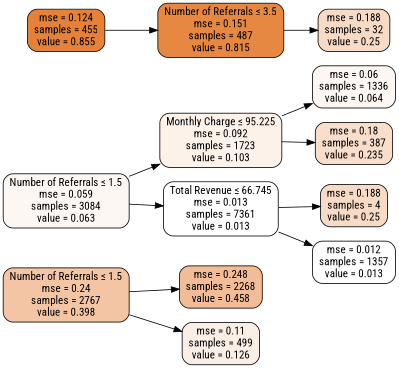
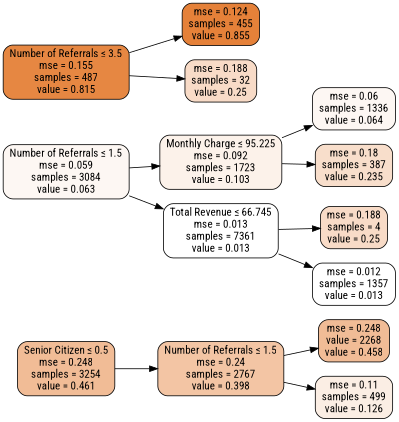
node "Number of Referrals ≤ 3.5": text "mse = 0.151" -> "mse = 0.155"
edge "mse = 0.124" -> "Number of Referrals ≤ 3.5": reversed
node "mse = 0.248": text "samples = 2268" -> "value = 2268"
node "Senior Citizen ≤ 0.5": added
